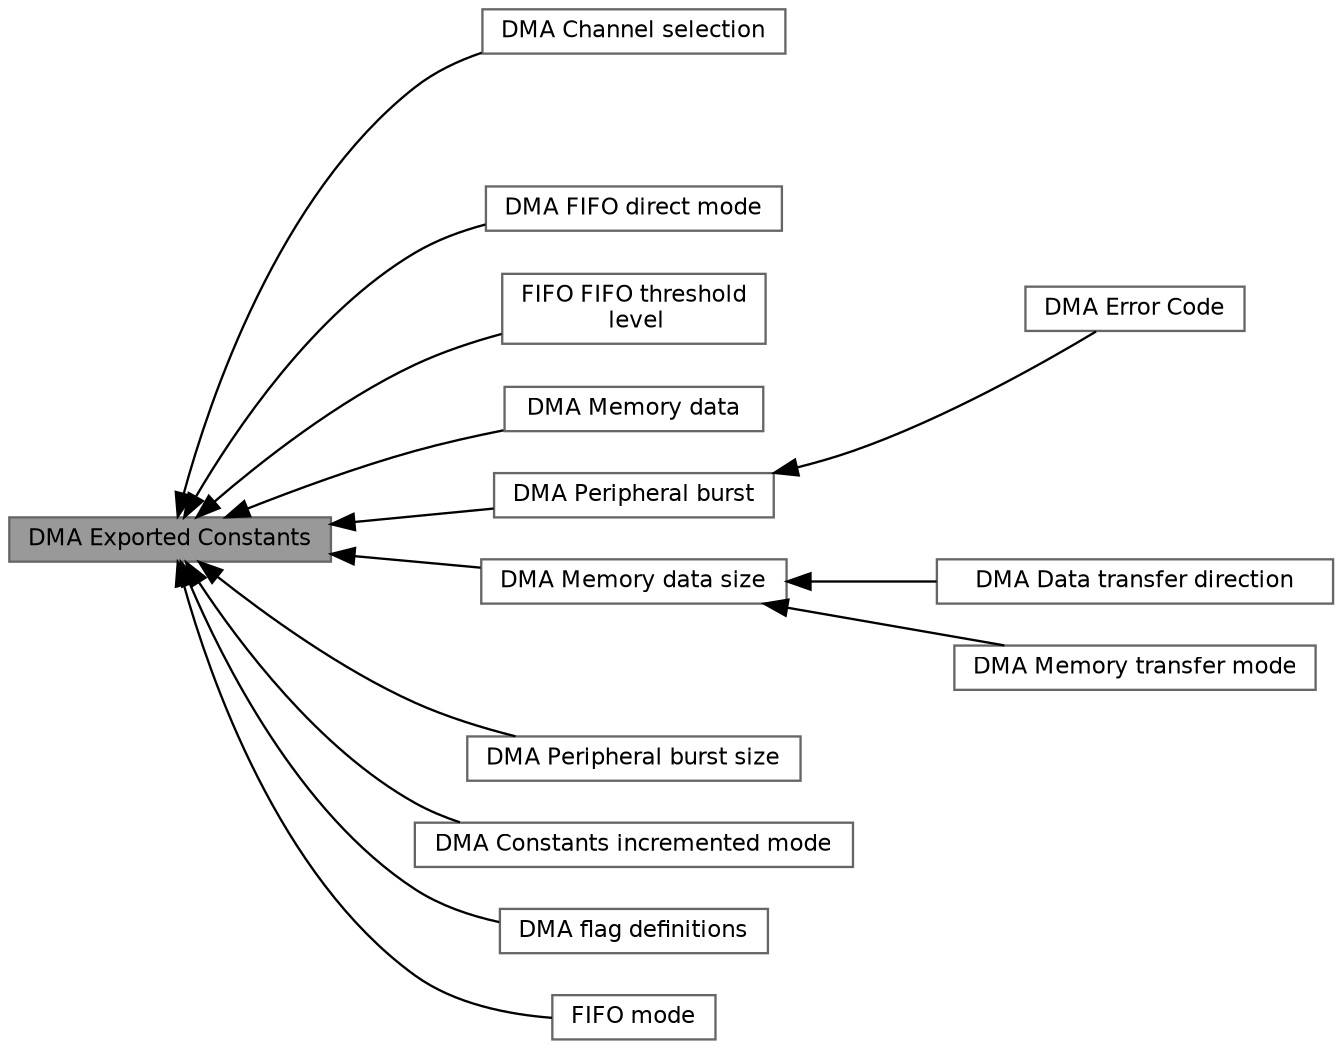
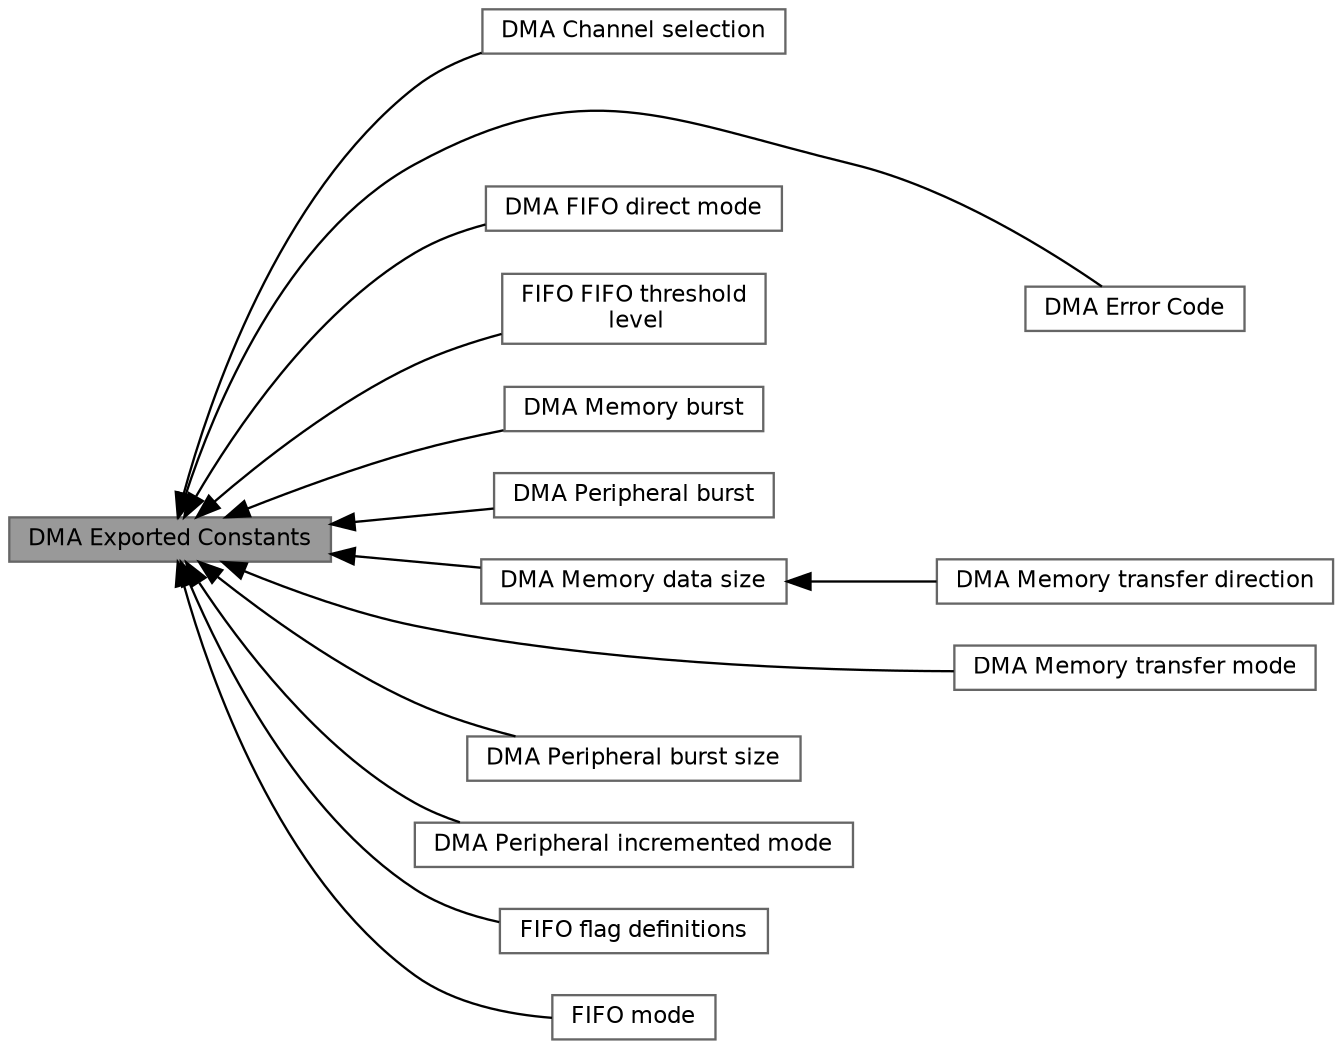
node "DMA Memory data": label "DMA Memory data" -> "DMA Memory burst"
edge "DMA Error Code" -> "DMA Peripheral burst": now "DMA Error Code" -> "DMA Exported Constants"
node "DMA Data transfer direction": label "DMA Data transfer direction" -> "DMA Memory transfer direction"
edge "DMA Memory transfer mode" -> "DMA Memory data size": now "DMA Memory transfer mode" -> "DMA Exported Constants"
node "DMA Constants incremented mode": label "DMA Constants incremented mode" -> "DMA Peripheral incremented mode"
node "DMA flag definitions": label "DMA flag definitions" -> "FIFO flag definitions"
